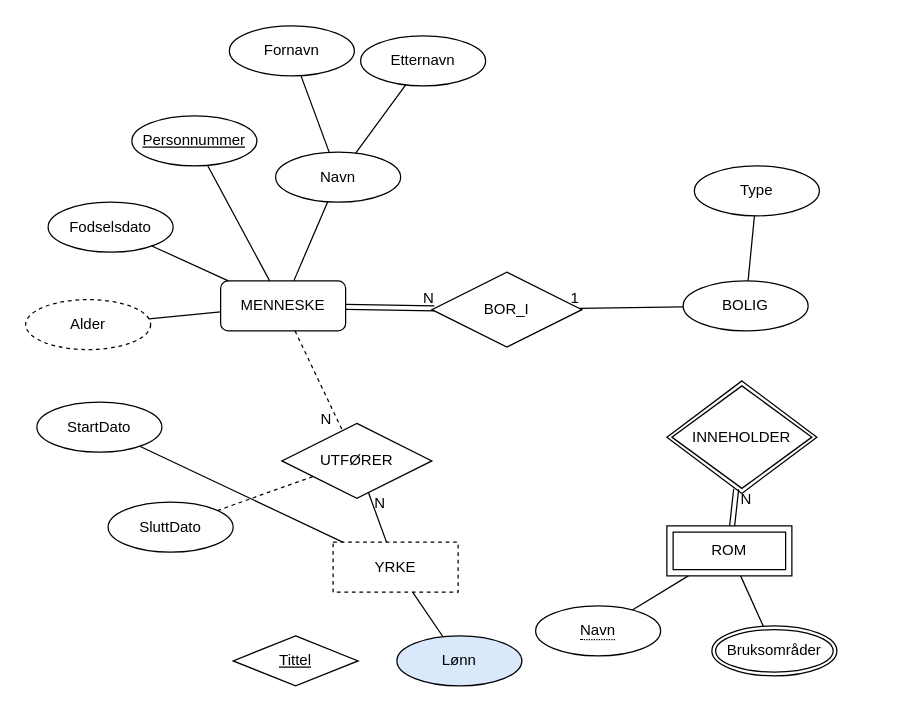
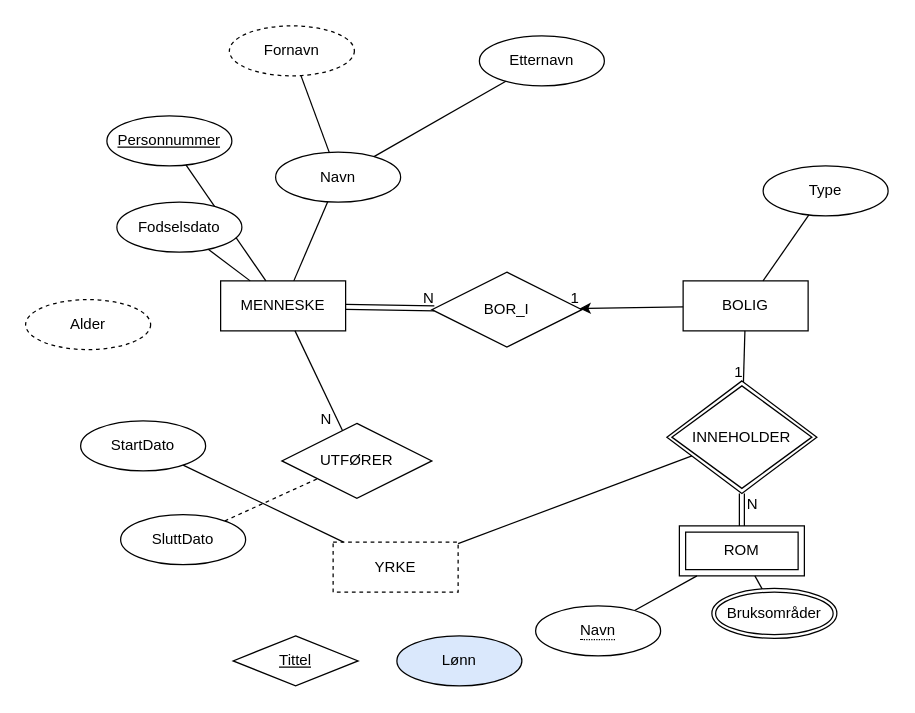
node "Fornavn": style solid -> dashed
node "Etternavn": moved (423, 61) -> (542, 61)
node "Personnummer": moved (194, 141) -> (169, 141)
node "Type": moved (757, 191) -> (826, 191)
node "Fodselsdato": moved (111, 227) -> (179, 227)
node "MENNESKE": shape rounded rectangle -> rectangle
node "BOLIG": shape ellipse -> rectangle
edge "BOLIG" -- "BOR_I": arrowhead none -> classic
edge "MENNESKE" -- "Alder": removed
edge "BOLIG" -- "INNEHOLDER": added, label "1"
edge "MENNESKE" -- "UTFØRER": style dashed -> solid
node "StartDato": moved (99, 427) -> (143, 446)
edge "UTFØRER" -- "YRKE": removed, label "N"
node "SluttDato": moved (171, 527) -> (183, 539)
node "ROM": moved (729, 551) -> (742, 551)
edge "YRKE" -- "Lønn": now "YRKE" -- "INNEHOLDER"
node "Bruksområder": moved (774, 651) -> (774, 613)
